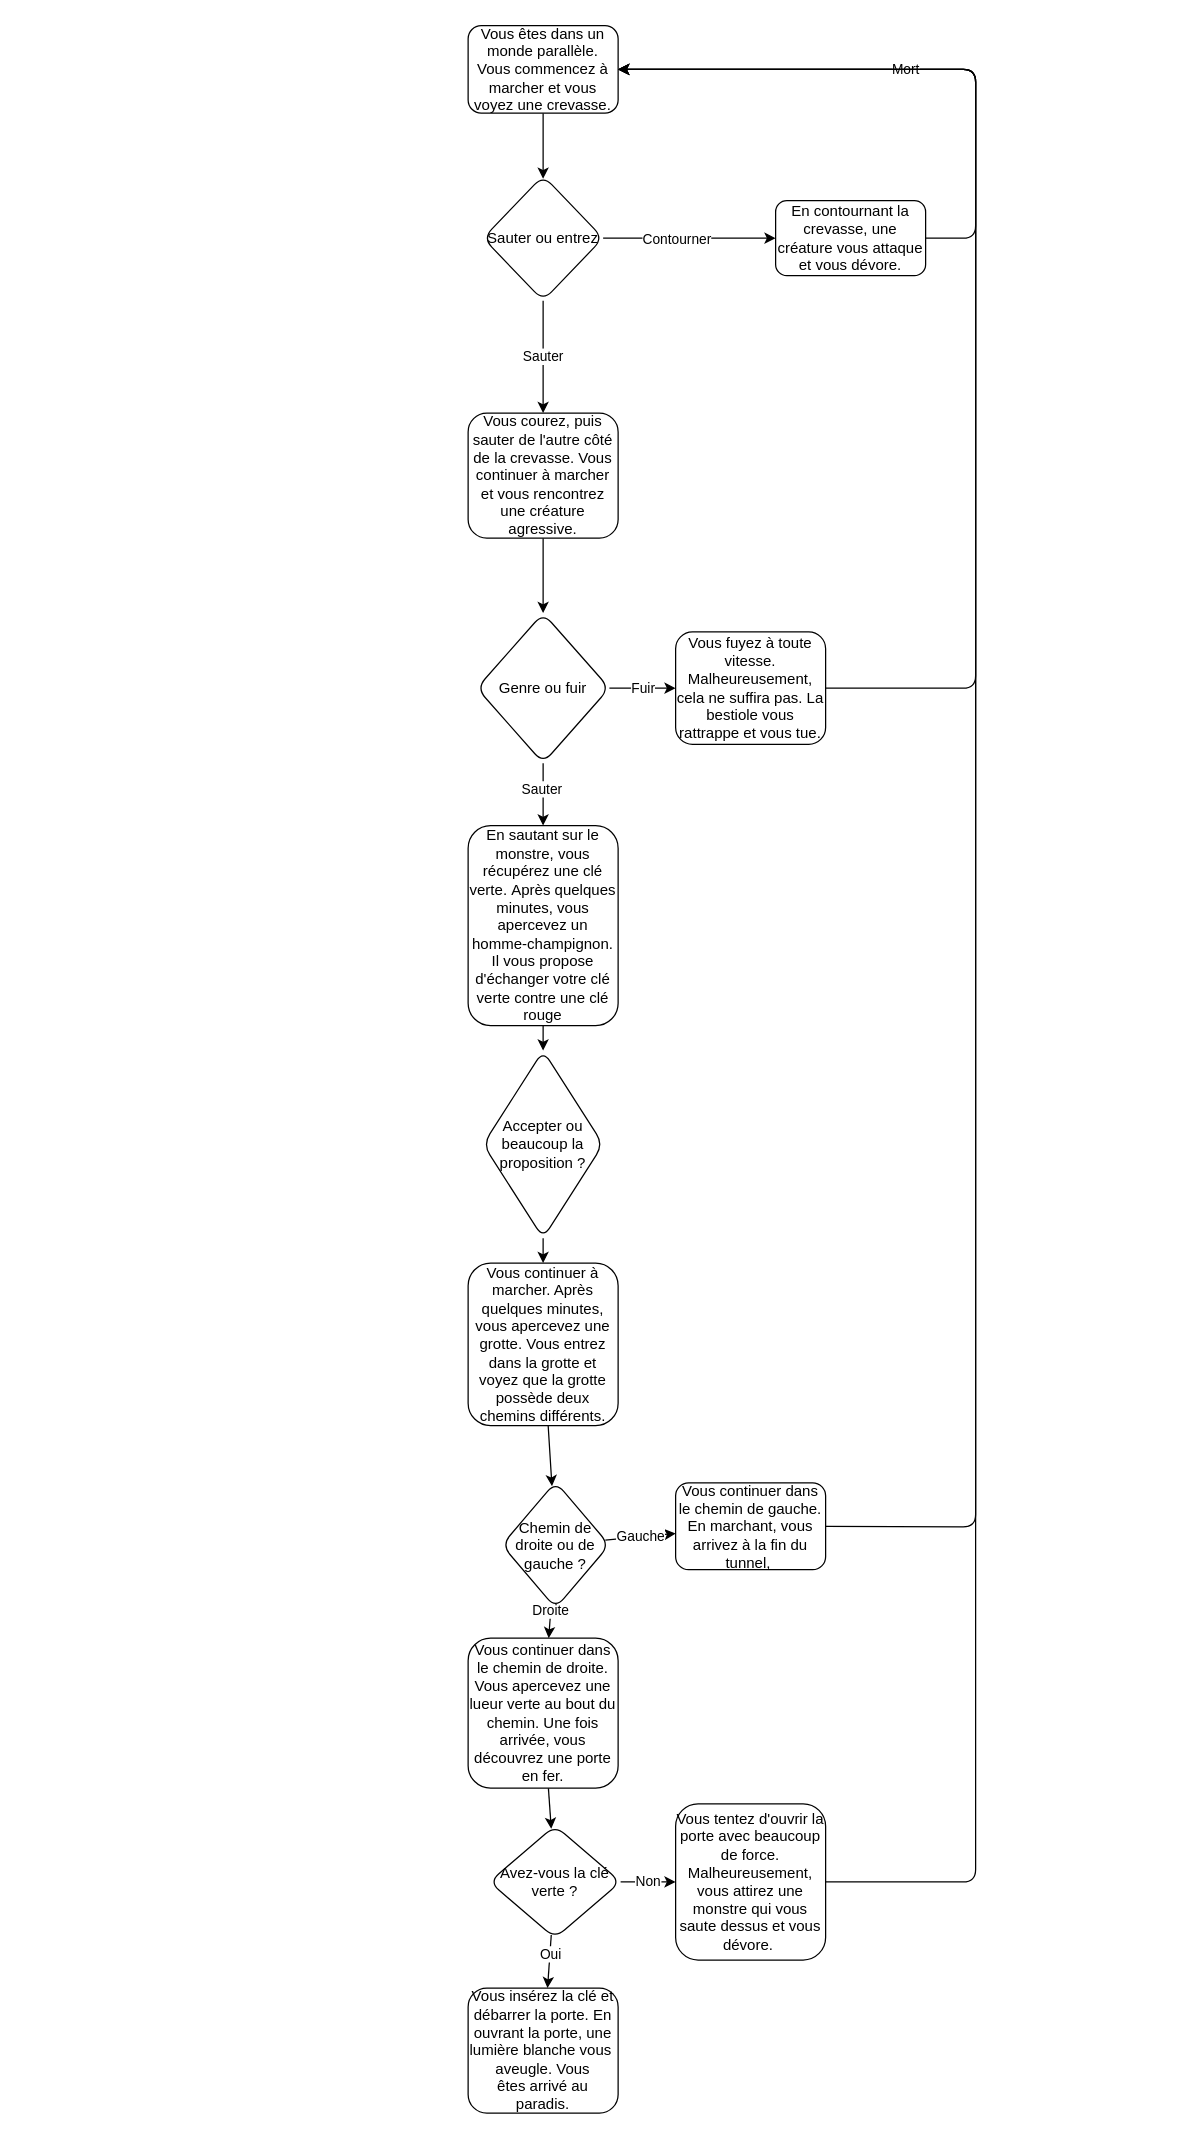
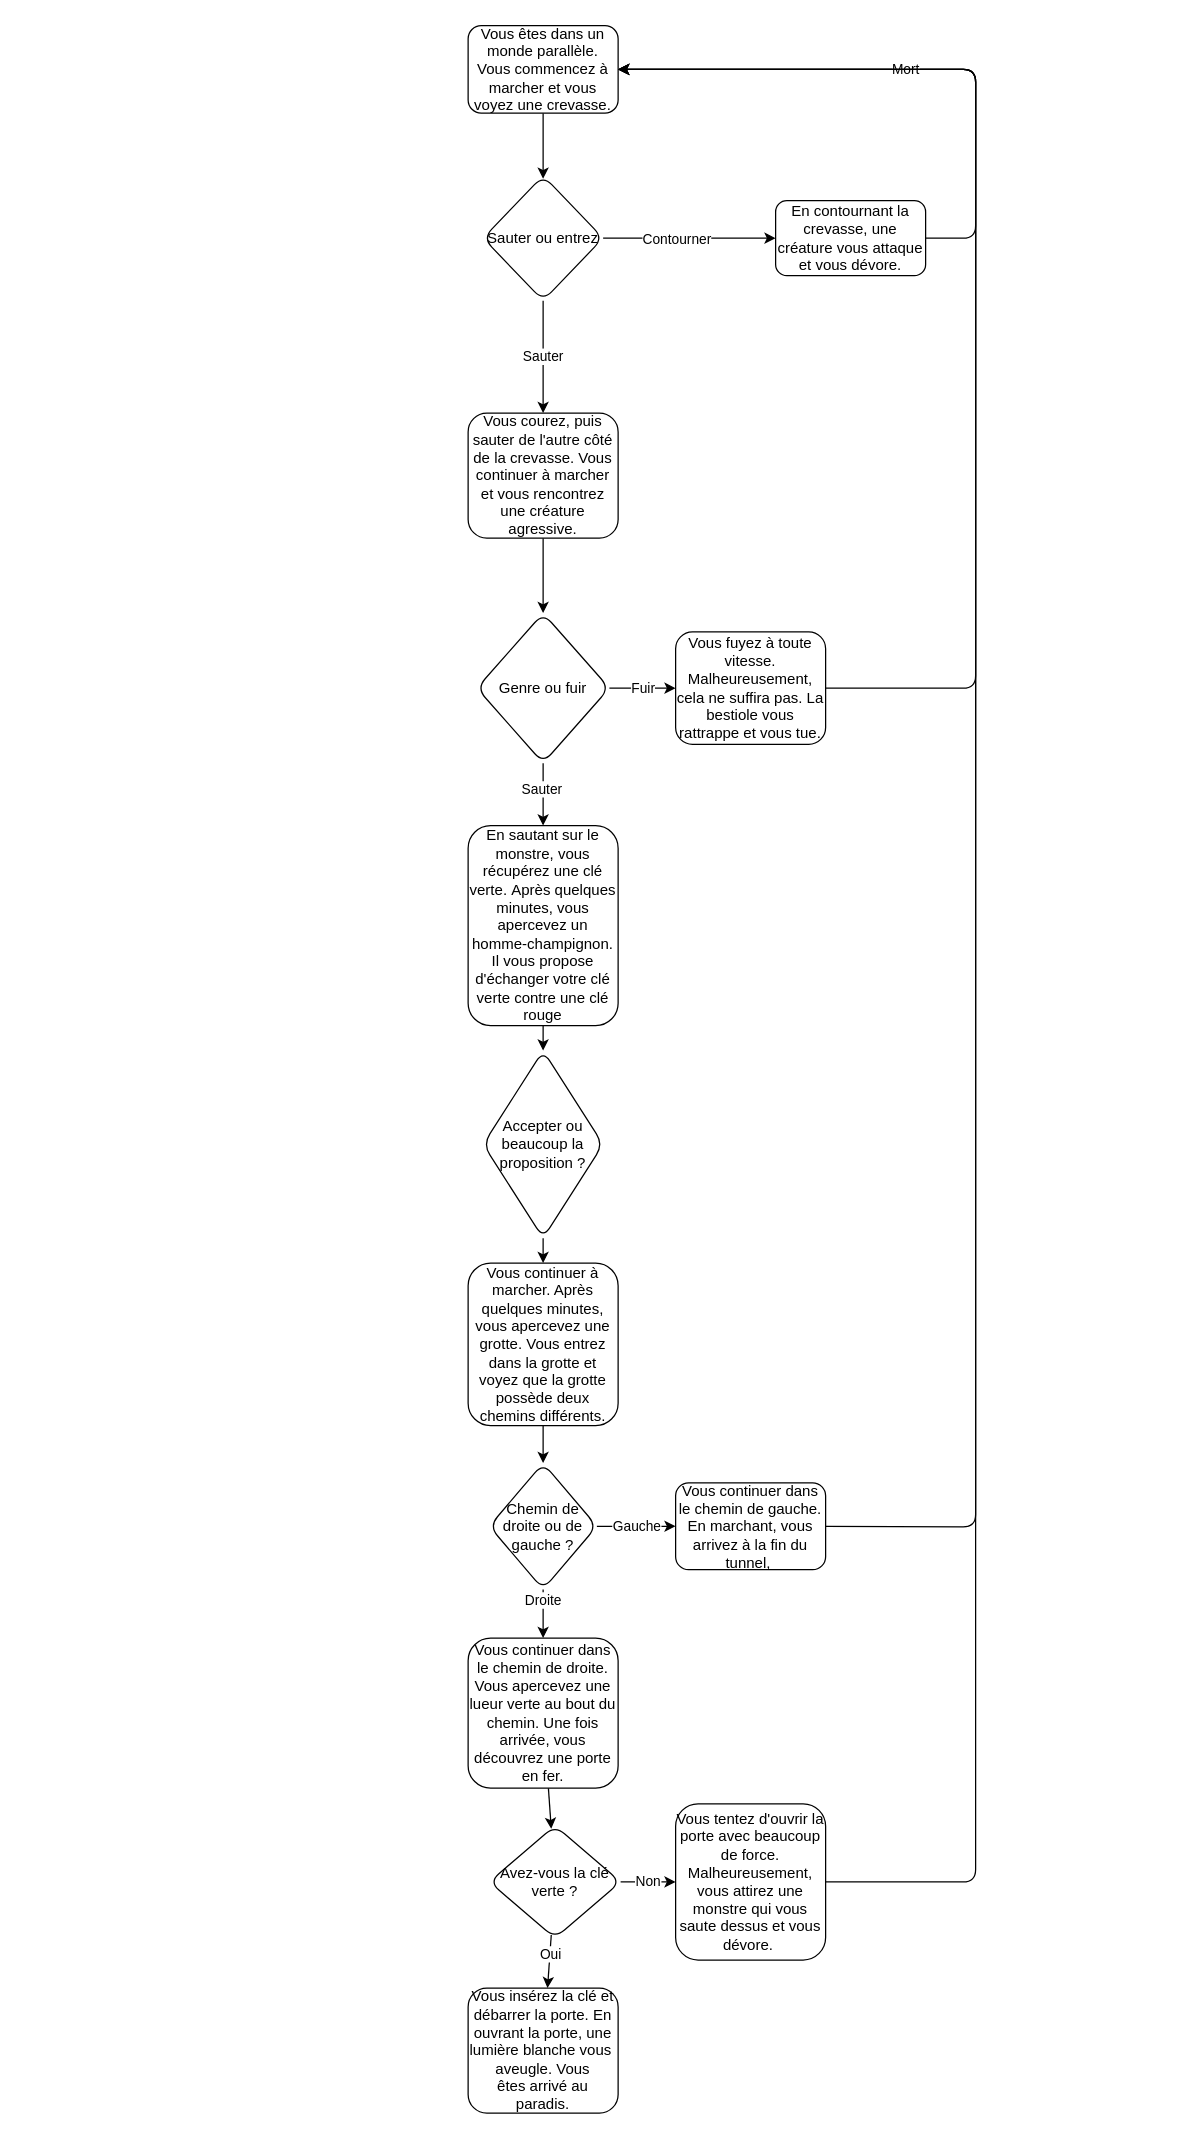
node "Chemin de droite ou de gauche ?": moved (556, 1545) -> (543, 1526)
